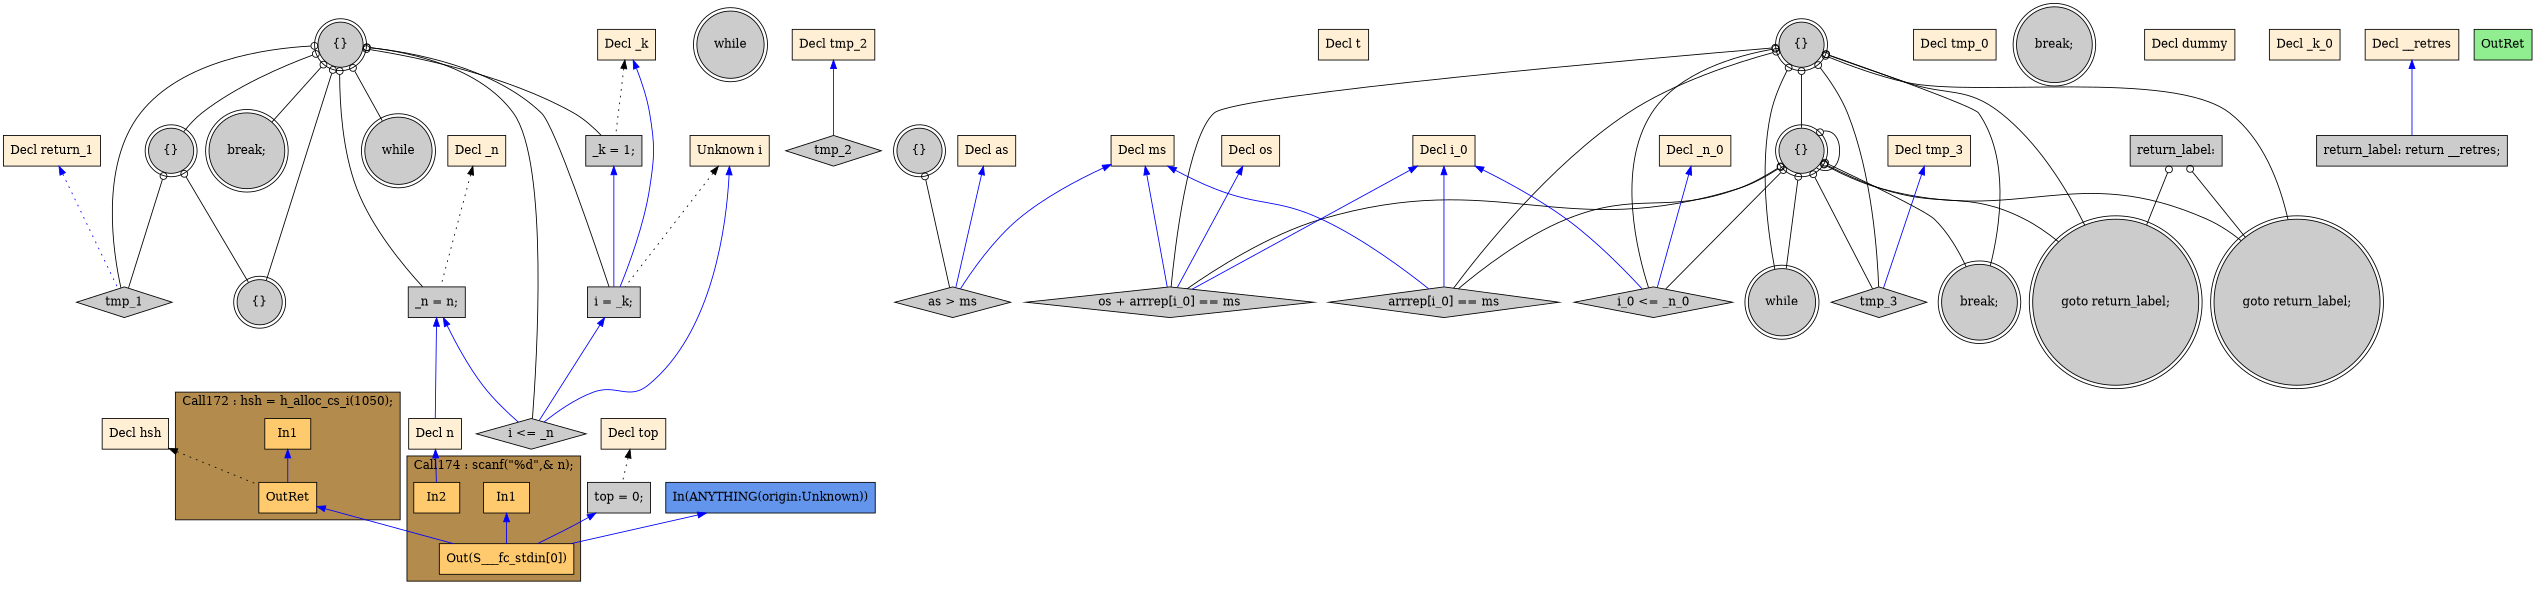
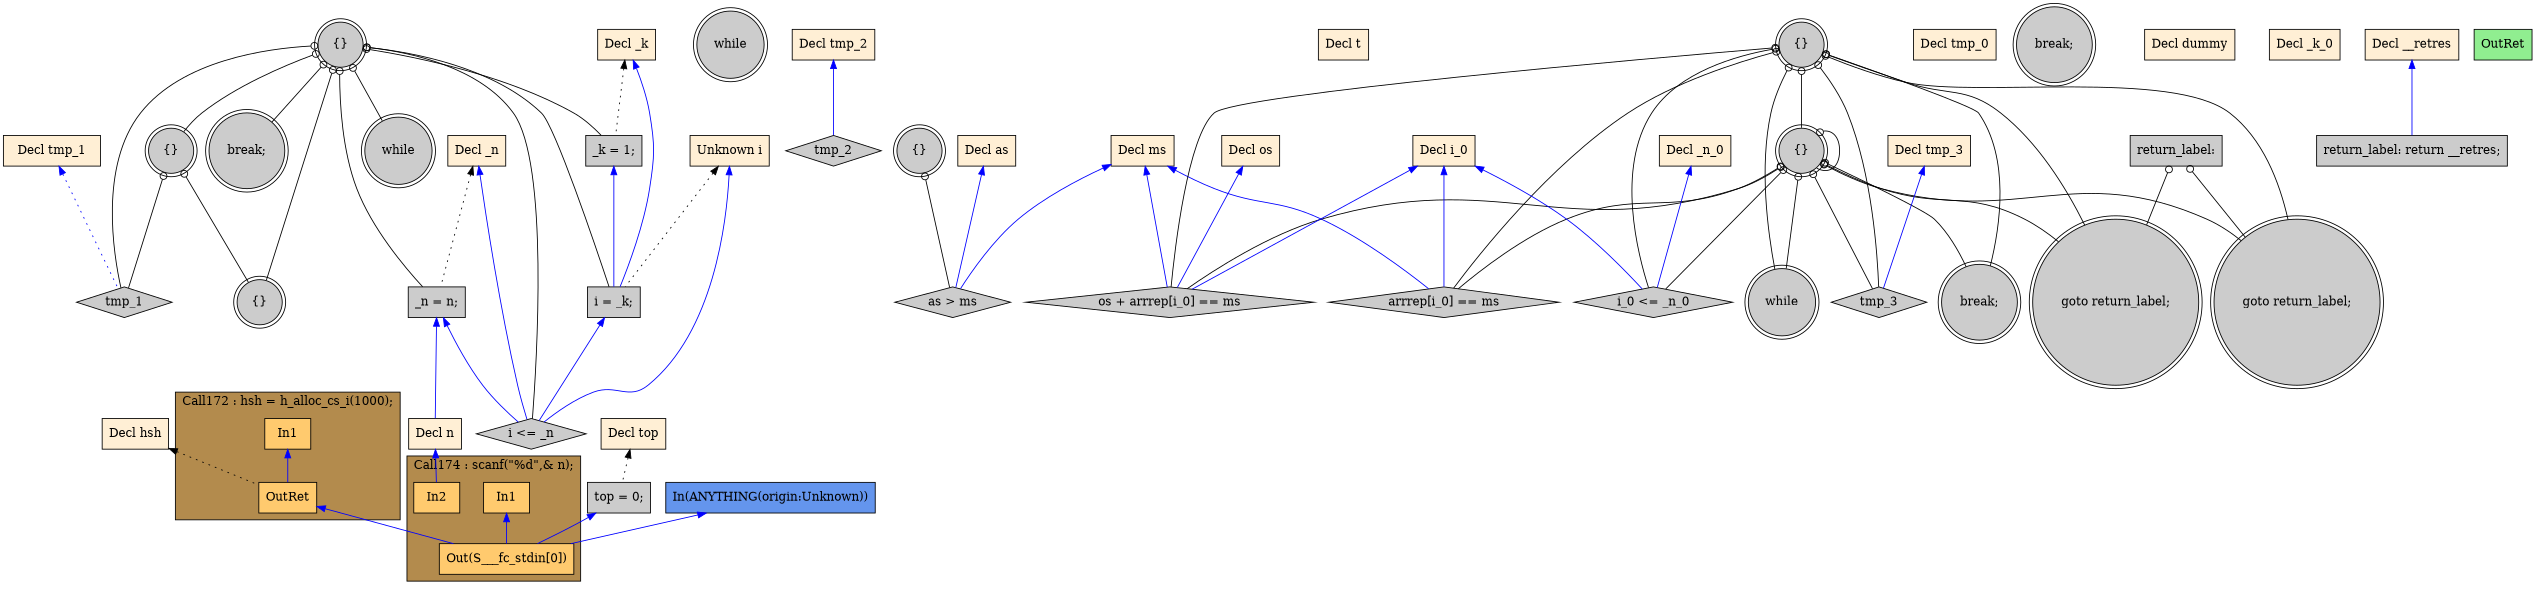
node "Decl return_1": label "Decl return_1" -> "Decl tmp_1"
edge "i <= _n" -> "Decl _n": added
cluster "Call172 : hsh = h_alloc_cs_i(1050);": label "Call172 : hsh = h_alloc_cs_i(1050);" -> "Call172 : hsh = h_alloc_cs_i(1000);"
